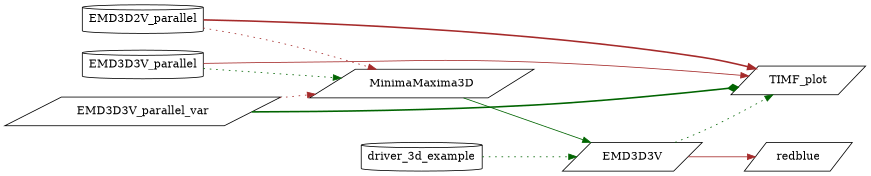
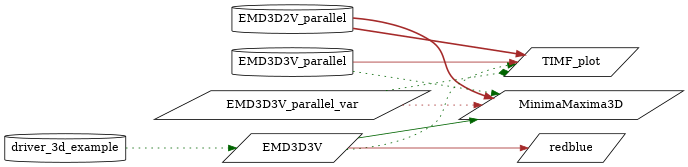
edge "EMD3D2V_parallel" -> "MinimaMaxima3D": style dotted -> bold
edge "EMD3D3V_parallel_var" -> "TIMF_plot": style bold -> dotted
edge "MinimaMaxima3D" -> "EMD3D3V": reversed
